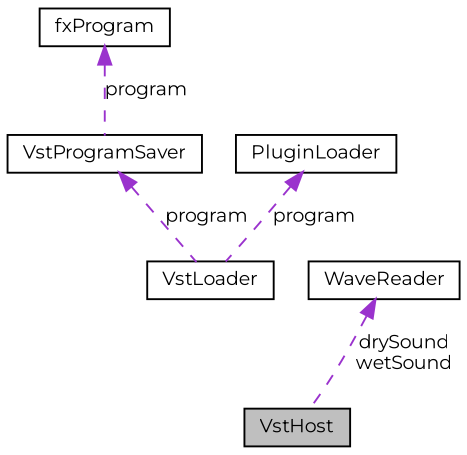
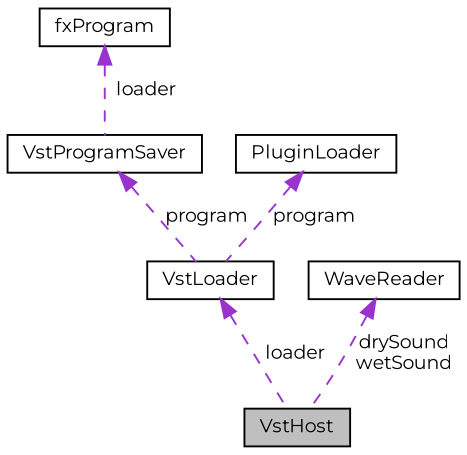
edge "VstProgramSaver" -> "fxProgram": label "program" -> "loader"
edge "VstHost" -> "VstLoader": added, label "loader"
